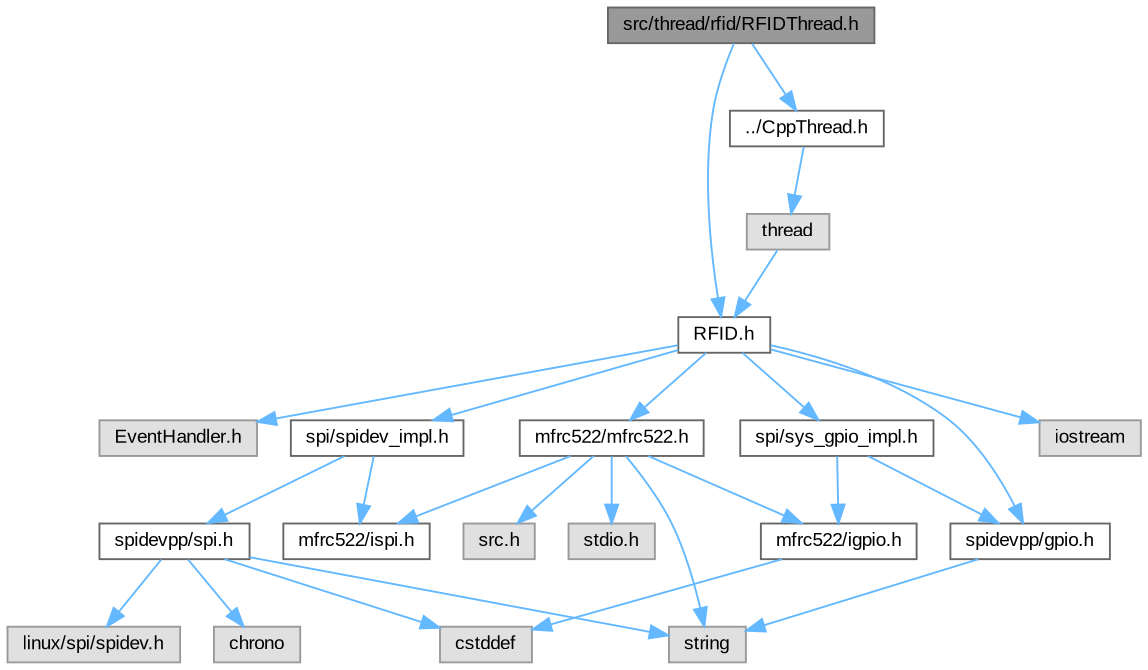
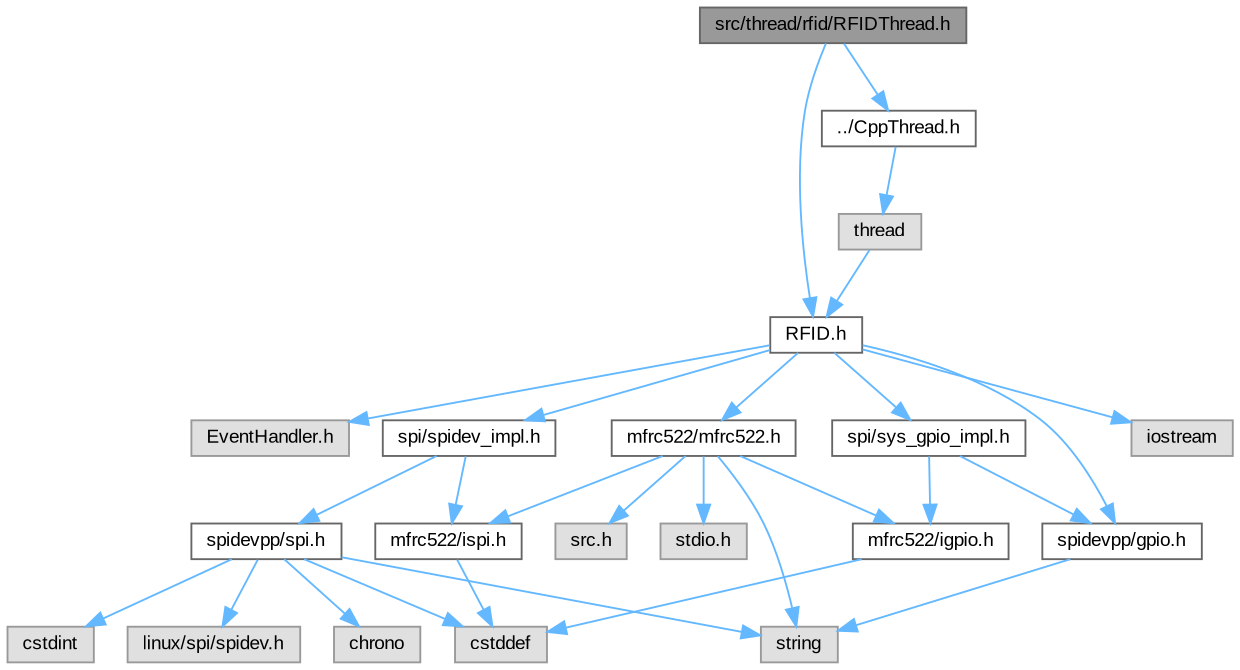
edge "mfrc522/ispi.h" -> "cstddef": added
node "cstdint": added
